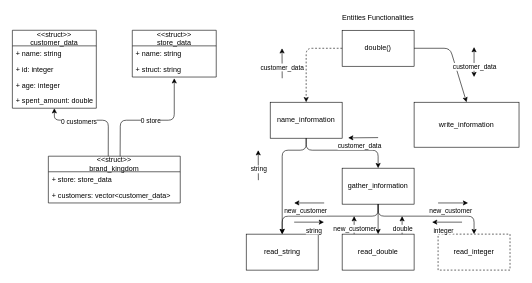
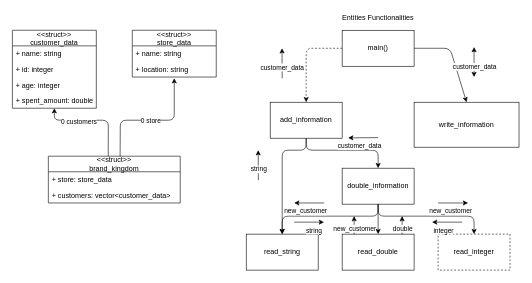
node "double()": label "double()" -> "main()"
node "+ struct: string": label "+ struct: string" -> "+ location: string"
node "name_information": label "name_information" -> "add_information"
node "gather_information": label "gather_information" -> "double_information"
